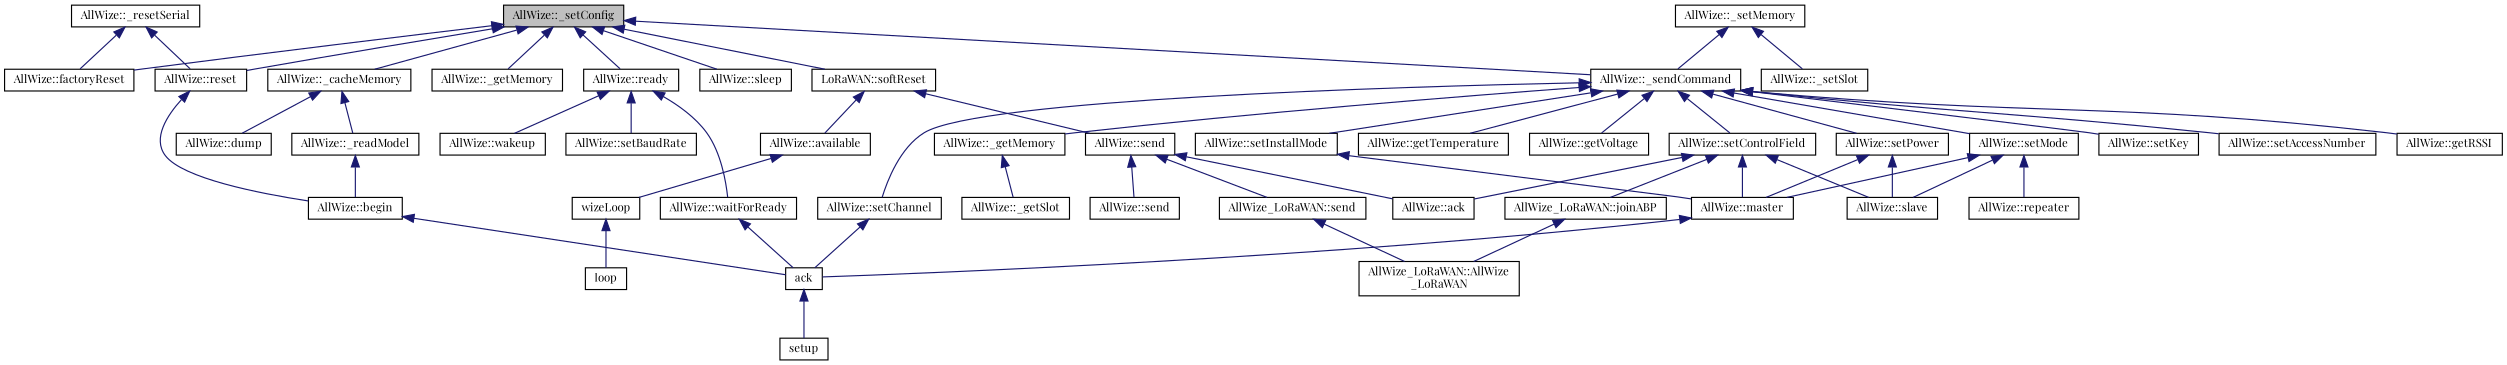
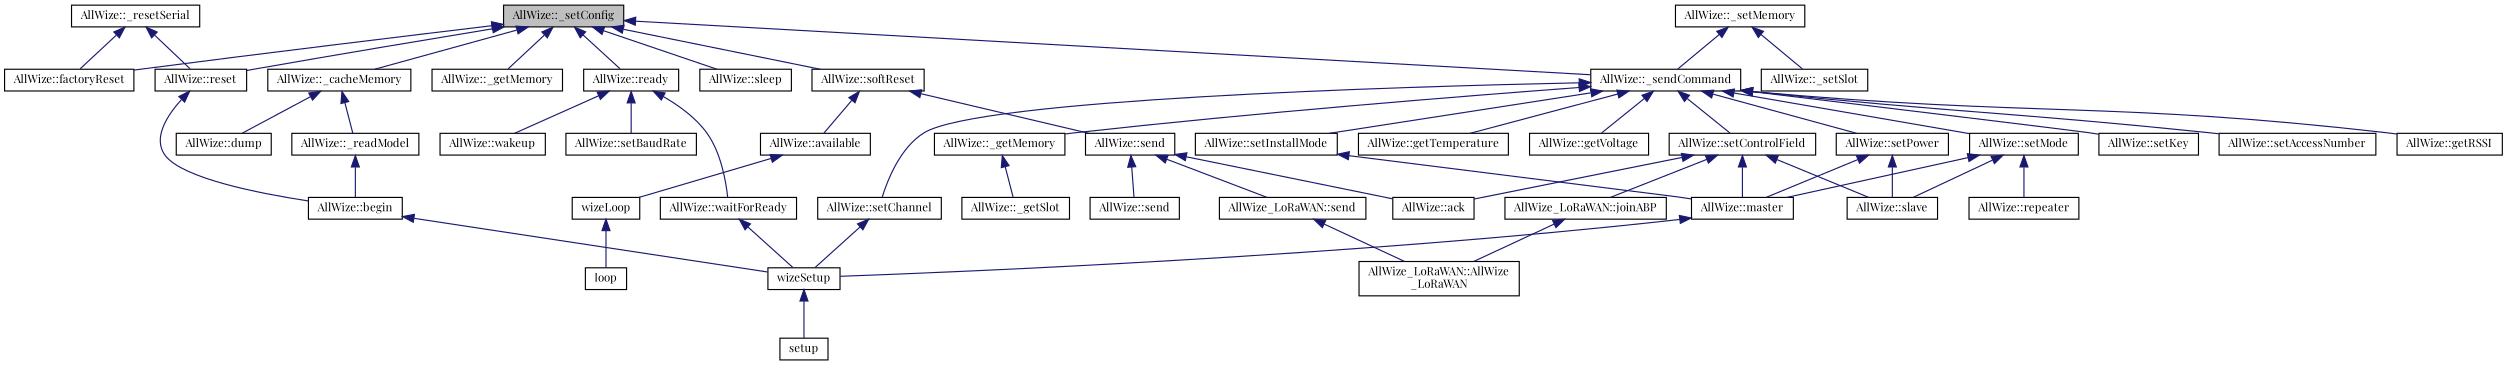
node "LoRaWAN::softReset": label "LoRaWAN::softReset" -> "AllWize::softReset"
node "ack": label "ack" -> "wizeSetup"
